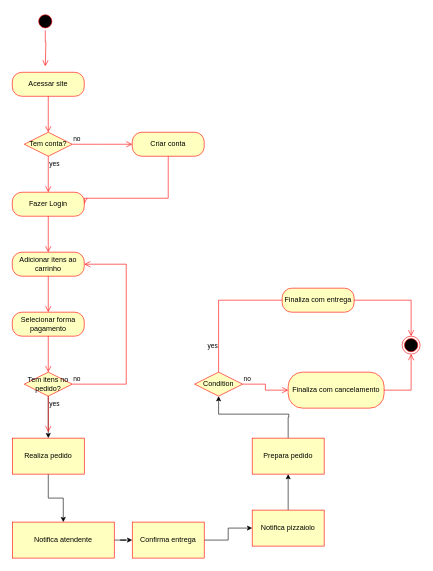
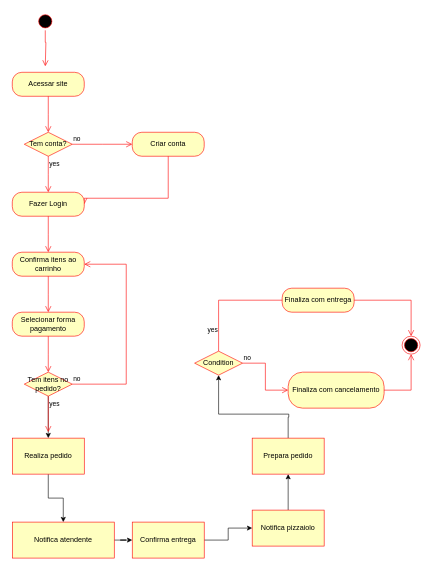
node "Adicionar itens ao carrinho": label "Adicionar itens ao carrinho" -> "Confirma itens ao carrinho"
node "Condition": moved (219, 384) -> (219, 363)
